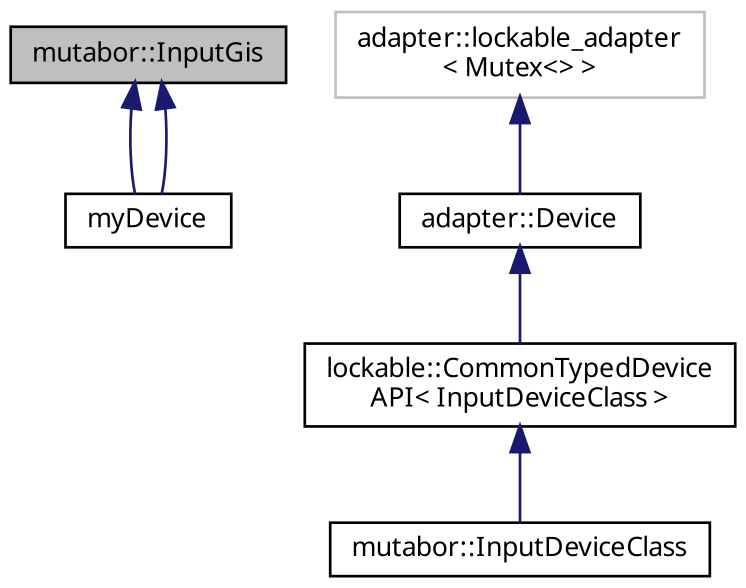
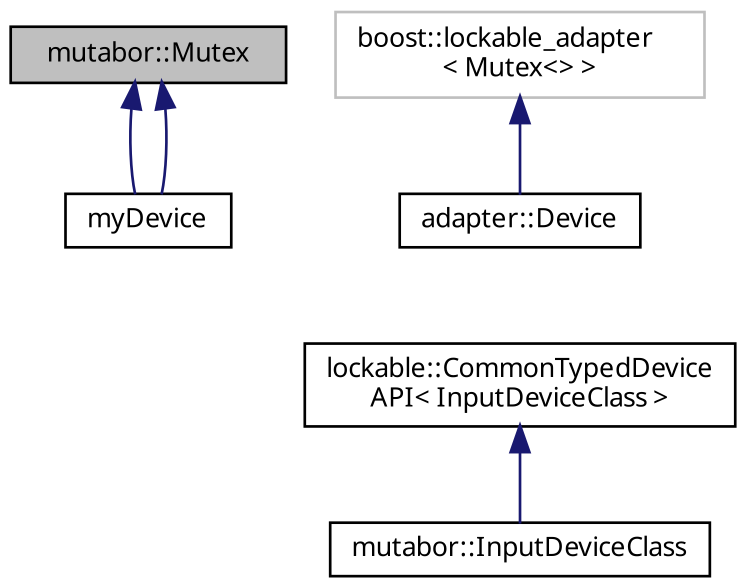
node "mutabor::InputGis": label "mutabor::InputGis" -> "mutabor::Mutex"
node "adapter::lockable_adapter < Mutex<> >": label "adapter::lockable_adapter < Mutex<> >" -> "boost::lockable_adapter < Mutex<> >"
edge "lockable::CommonTypedDevice API< InputDeviceClass >" -> "adapter::Device": removed
